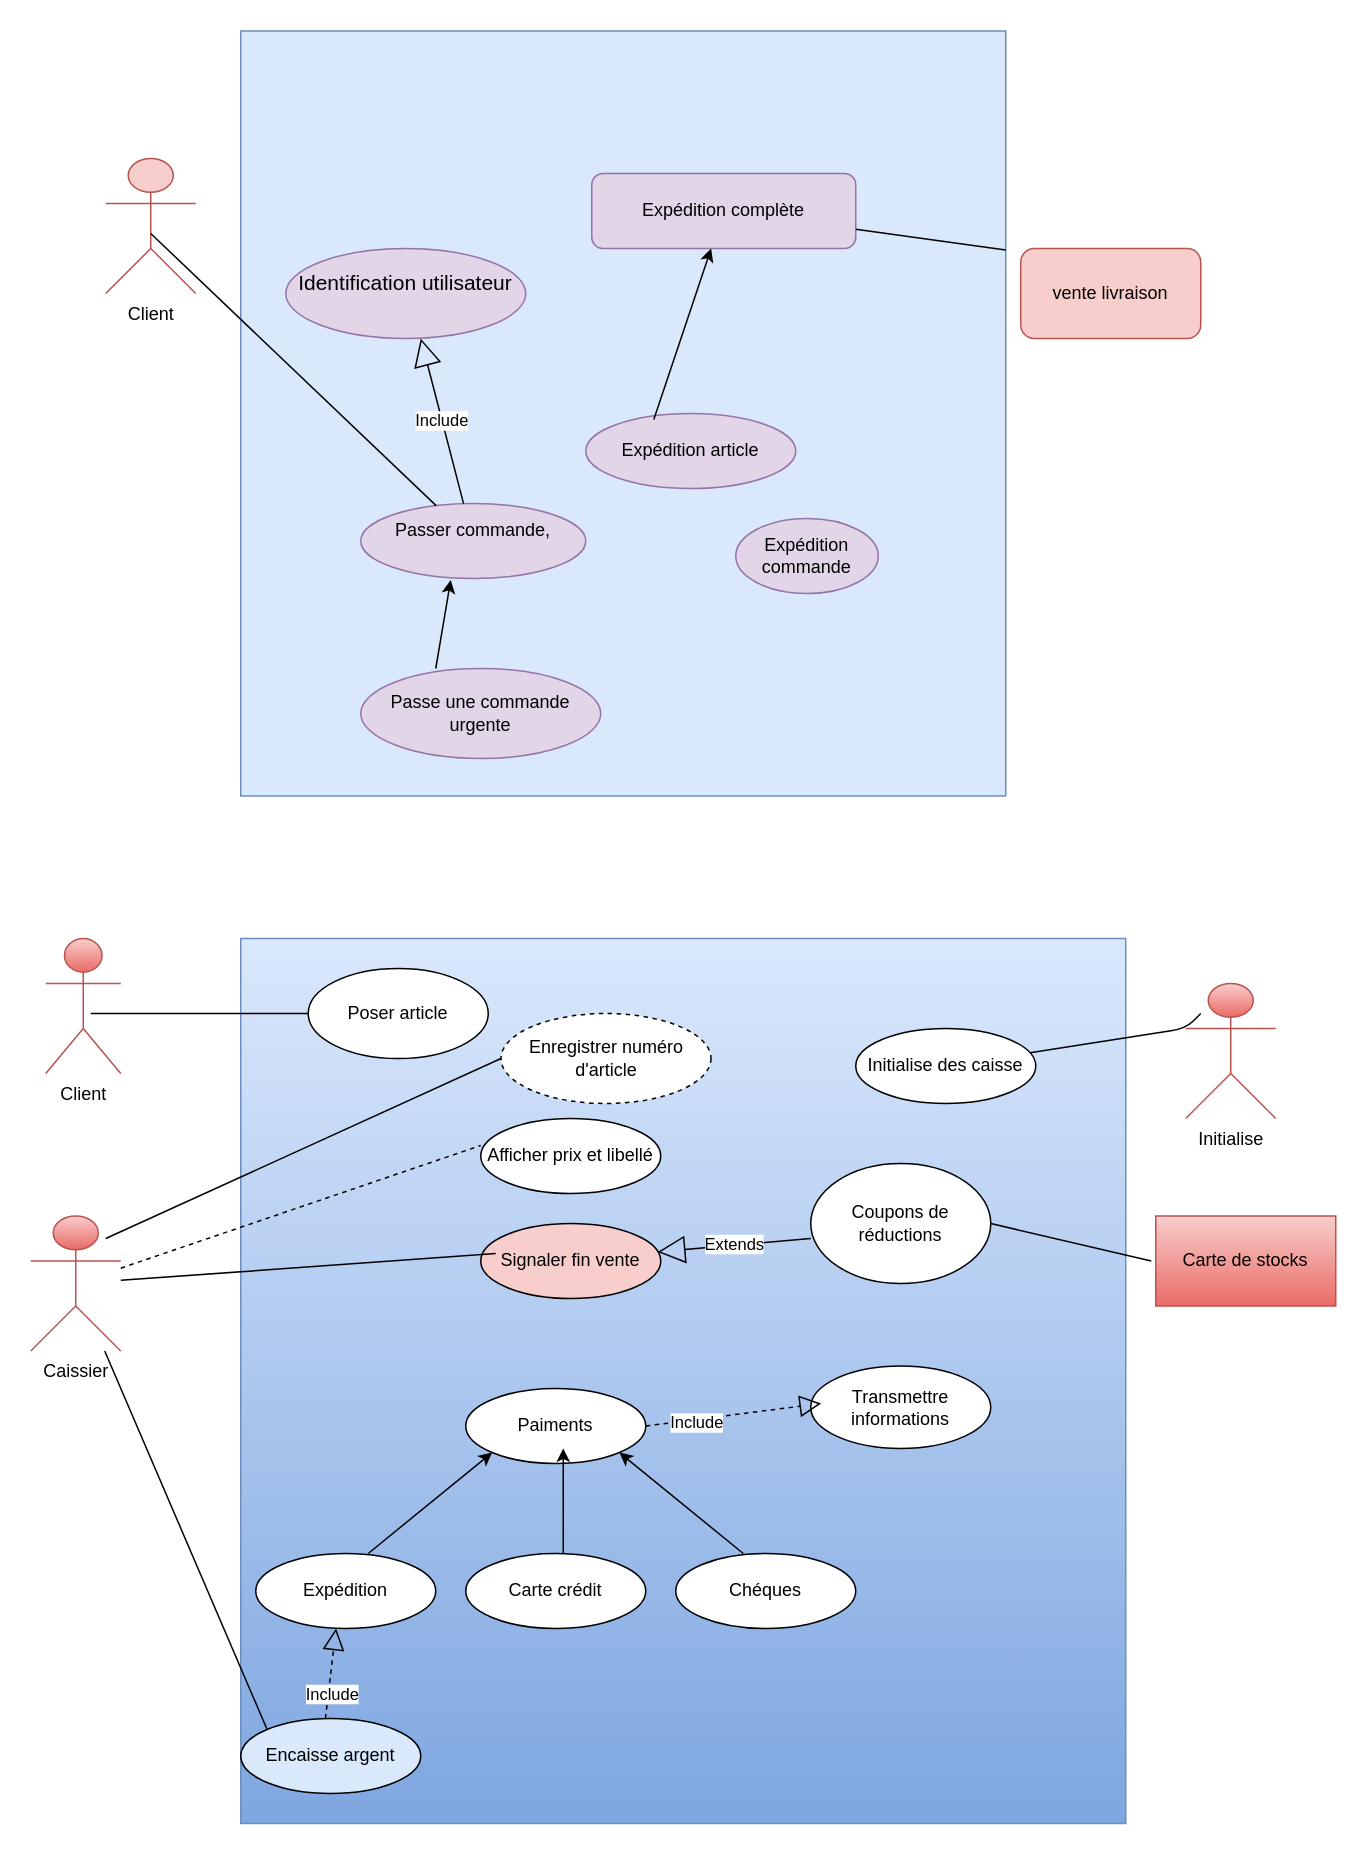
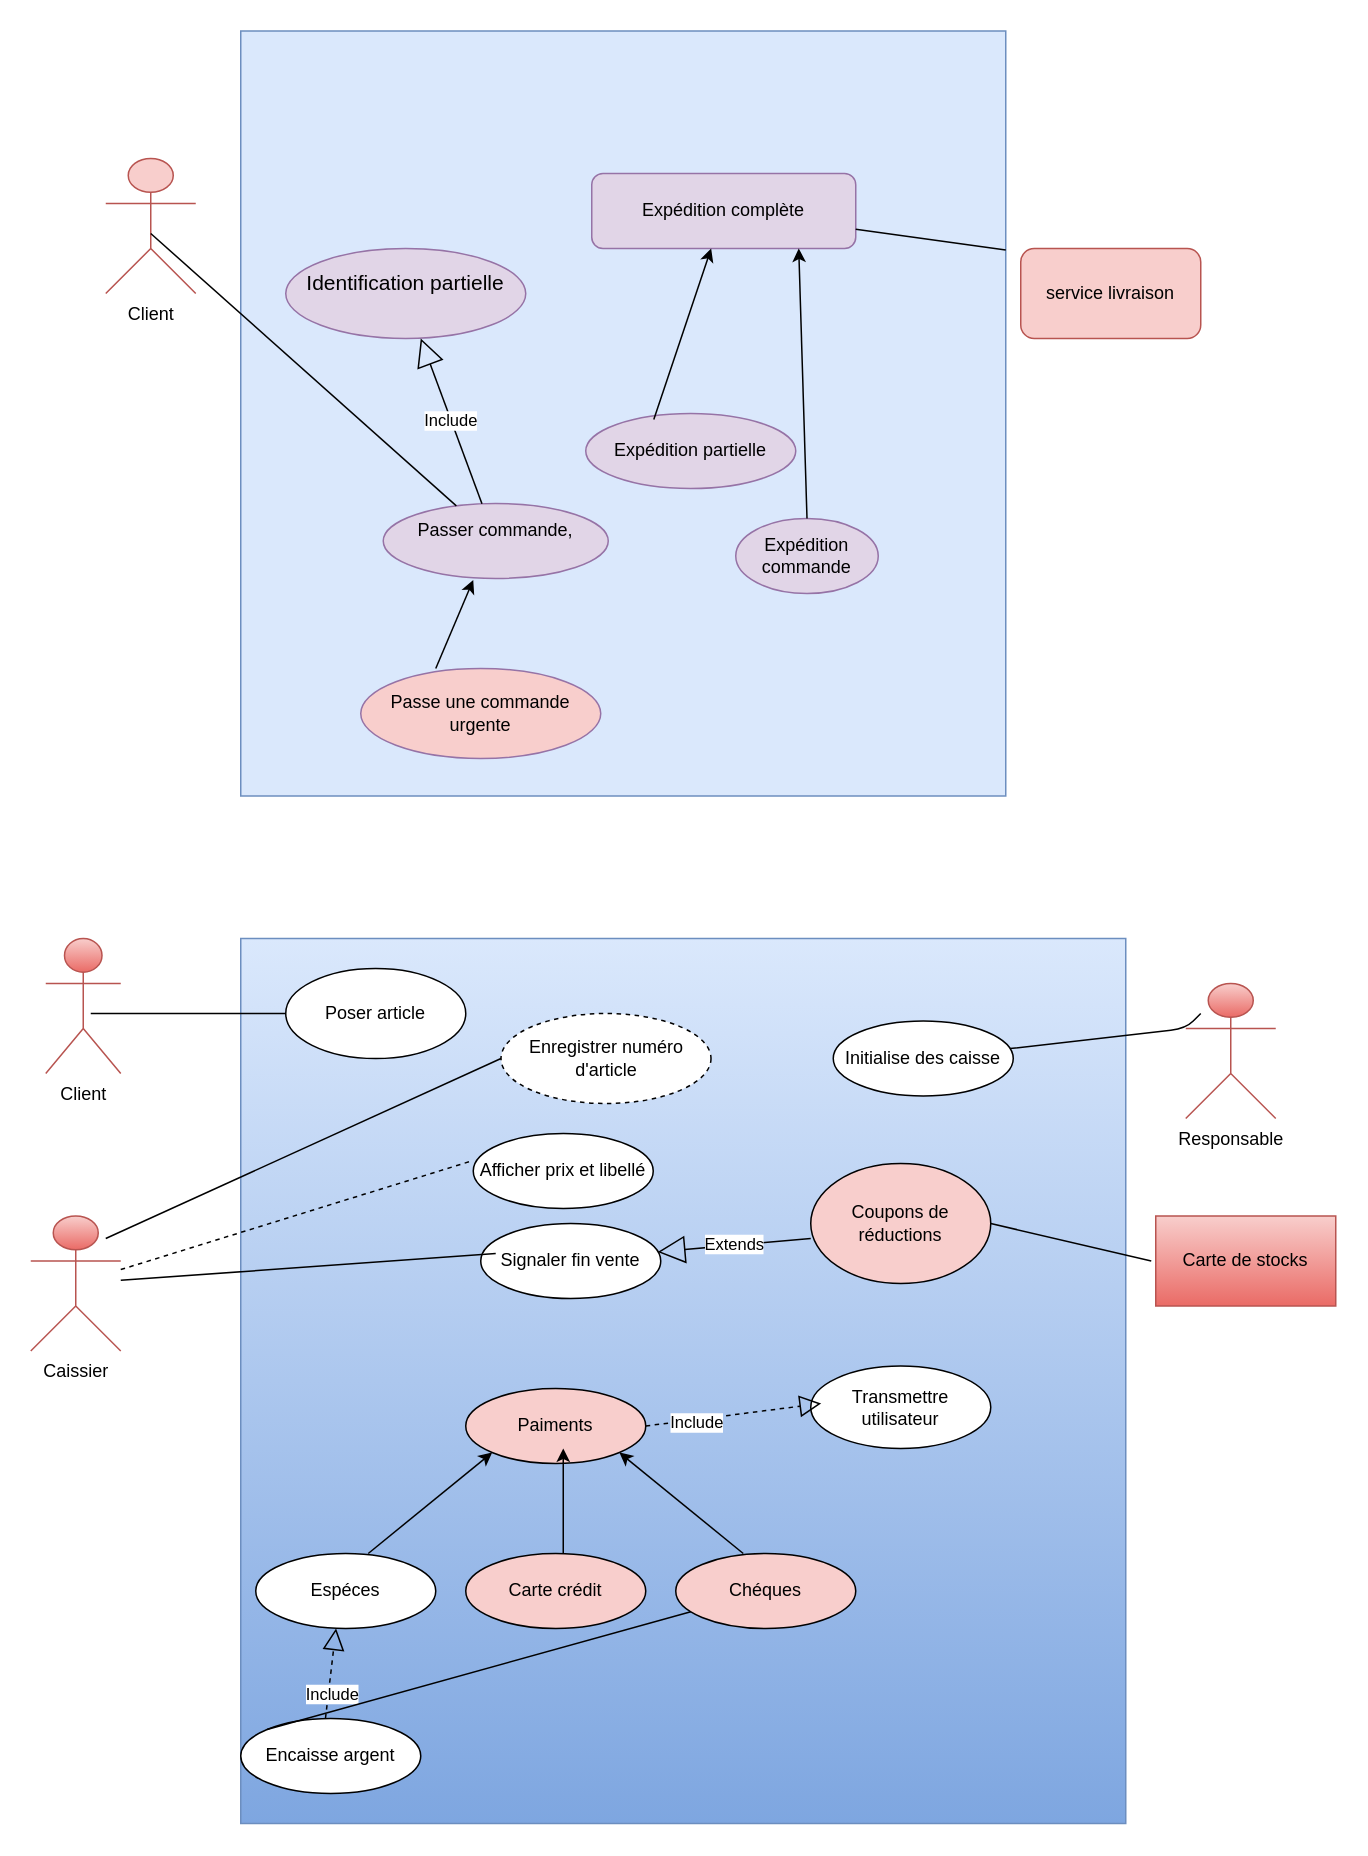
node "Identification utilisateur": label "Identification utilisateur" -> "Identification partielle"
node "vente livraison": label "vente livraison" -> "service livraison"
edge "Expédition commande" -> "Expédition complète": added
node "Expédition article": label "Expédition article" -> "Expédition partielle"
node "Passer commande,": moved (473, 541) -> (496, 541)
node "Passe une commande urgente": fillcolor #e1d5e7 -> #f8cecc
node "Poser article": moved (398, 1013) -> (376, 1013)
node "Initialise des caisse": moved (946, 1066) -> (923, 1058)
node "Initialise": label "Initialise" -> "Responsable"
node "Afficher prix et libellé": moved (571, 1156) -> (563, 1171)
node "Coupons de réductions": fillcolor #ffffff -> #f8cecc
node "Signaler fin vente": fillcolor #f8cecc -> #ffffff
node "Transmettre informations": label "Transmettre informations" -> "Transmettre utilisateur"
node "Paiments": fillcolor #ffffff -> #f8cecc
edge "Caissier" -- "Encaisse argent": now "Chéques" -- "Encaisse argent"
node "Expédition": label "Expédition" -> "Espéces"
node "Carte crédit": fillcolor #ffffff -> #f8cecc
node "Chéques": fillcolor #ffffff -> #f8cecc
node "Encaisse argent": fillcolor #dae8fc -> #ffffff
